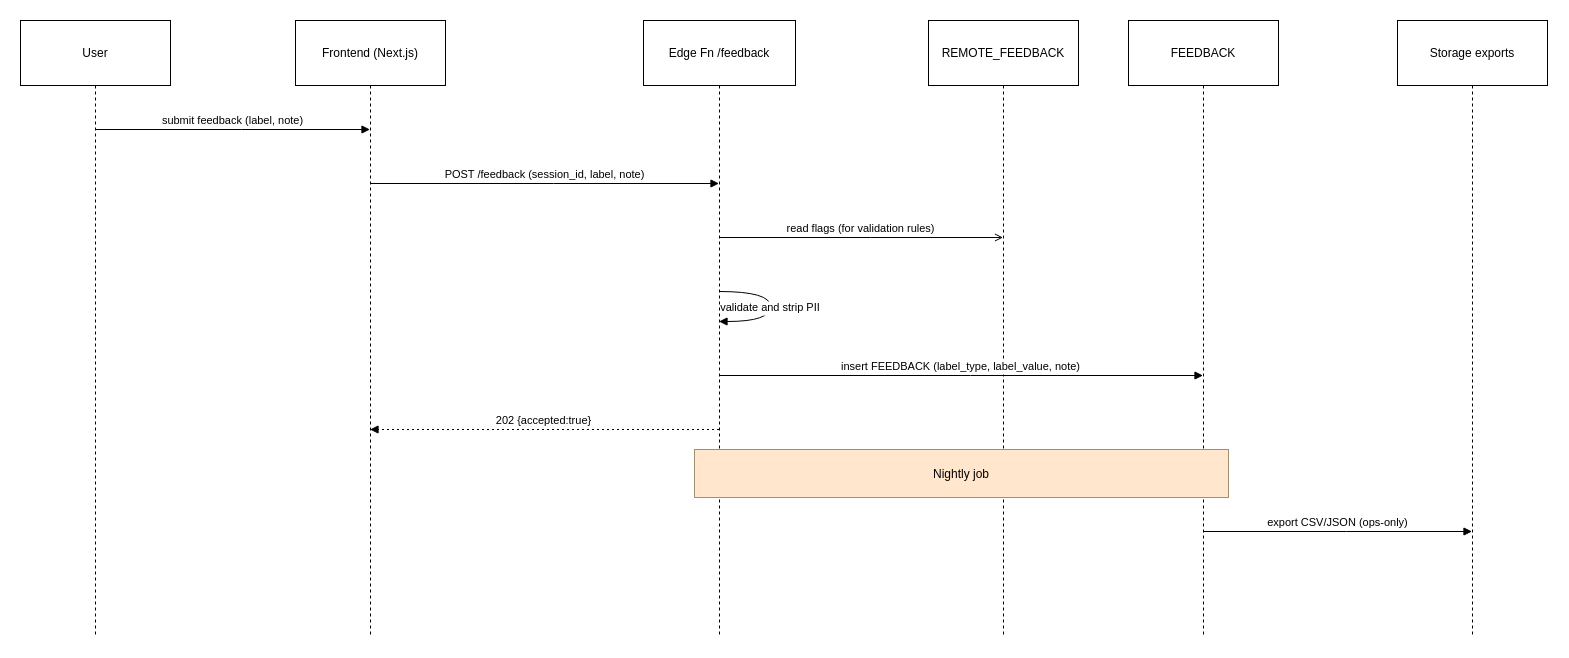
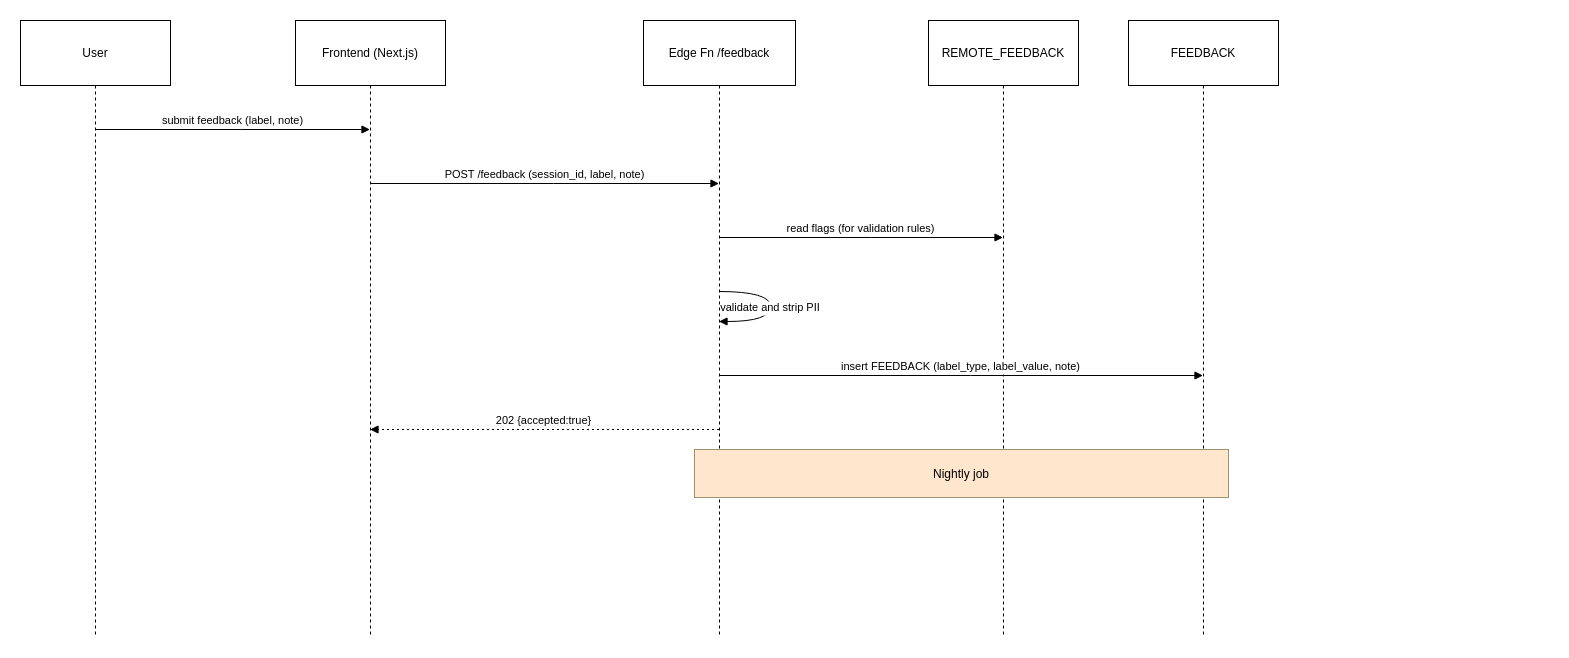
edge "Edge Fn /feedback" -> "REMOTE_FEEDBACK": arrowhead open -> block
node "Storage exports": removed
edge "FEEDBACK" -> "Storage exports": removed, label "export CSV/JSON (ops-only)"
